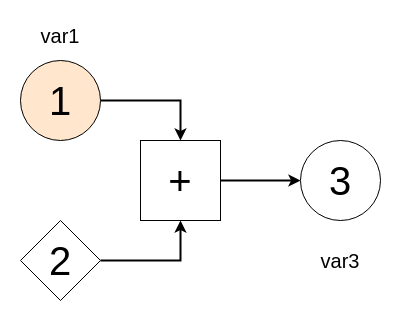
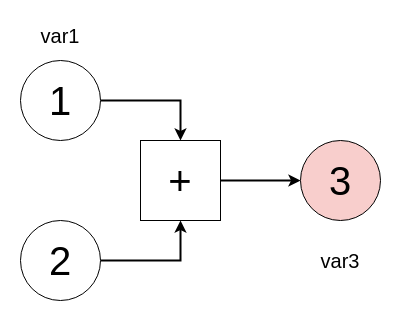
node "1": fillcolor #ffe6cc -> #ffffff
node "3": fillcolor #ffffff -> #f8cecc
node "2": shape diamond -> ellipse
